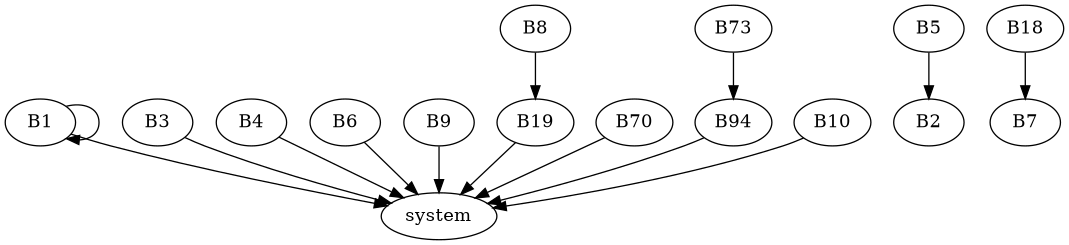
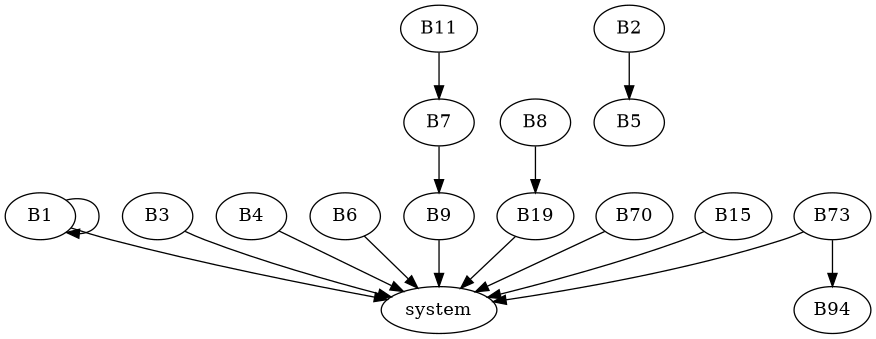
node "B18": label "B18" -> "B11"
edge "B5" -> "B2": reversed
node "B10": label "B10" -> "B15"
edge "B7" -> "B9": added
edge "B94" -> "system": now "B73" -> "system"
